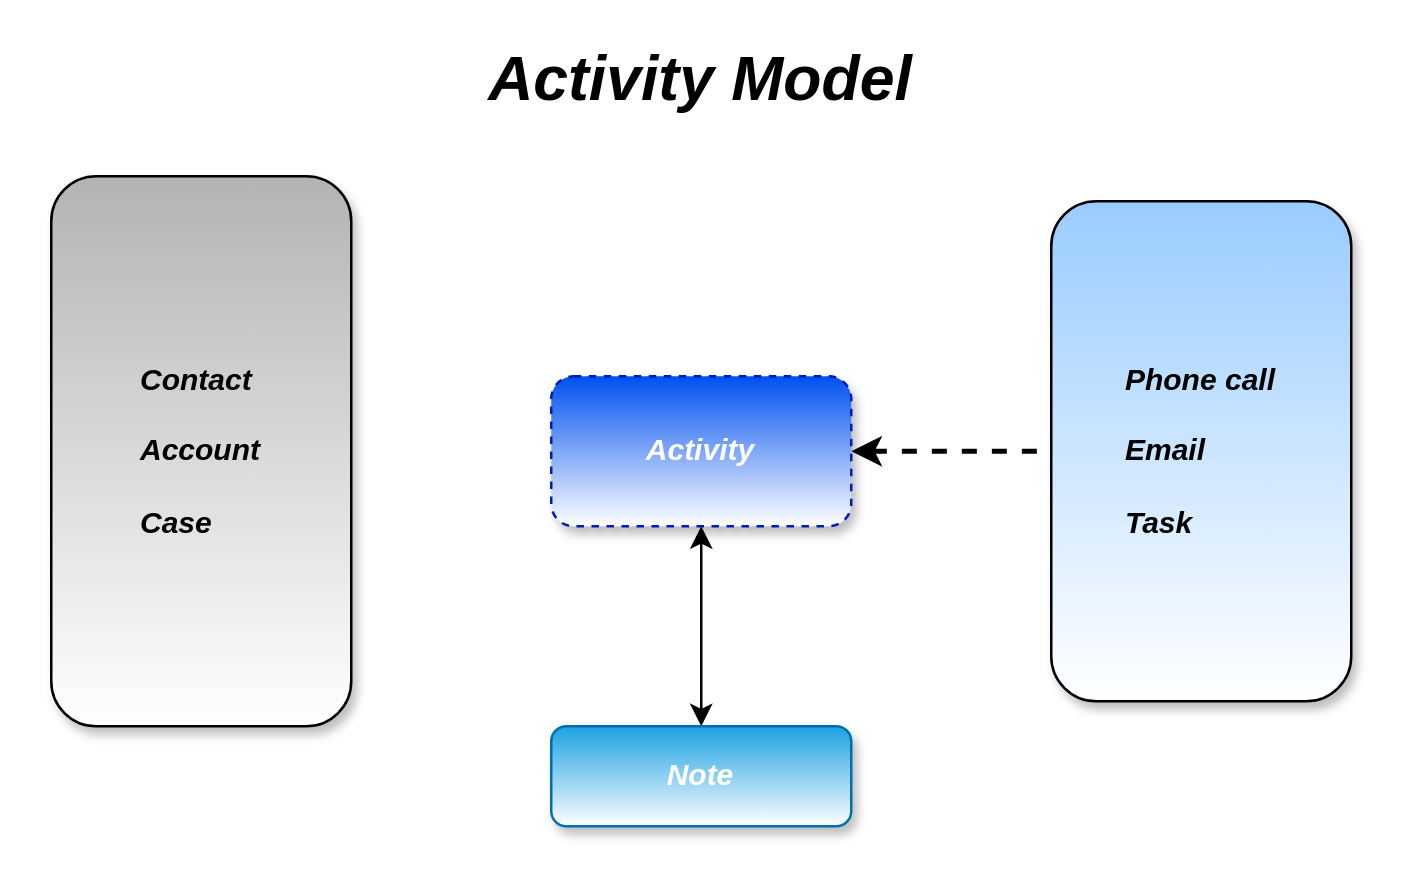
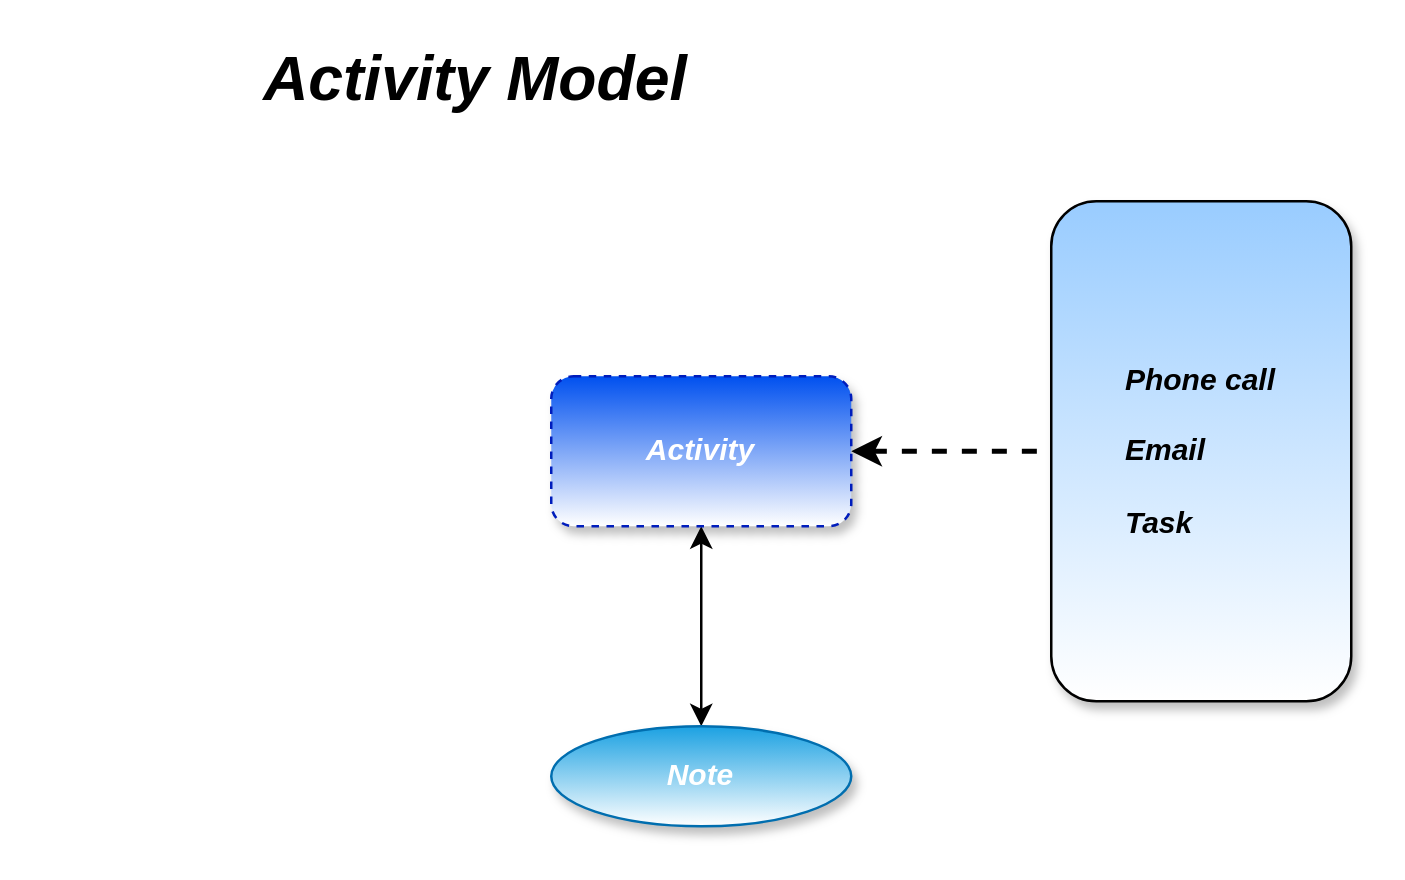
node "Activity Model": moved (701, 76) -> (476, 76)
node "Contact Account Case": removed
node "Note": shape rounded rectangle -> ellipse
